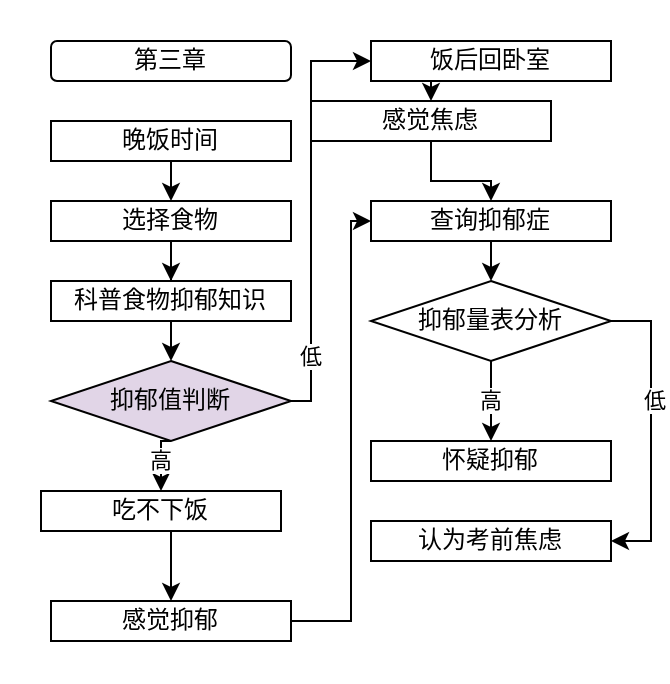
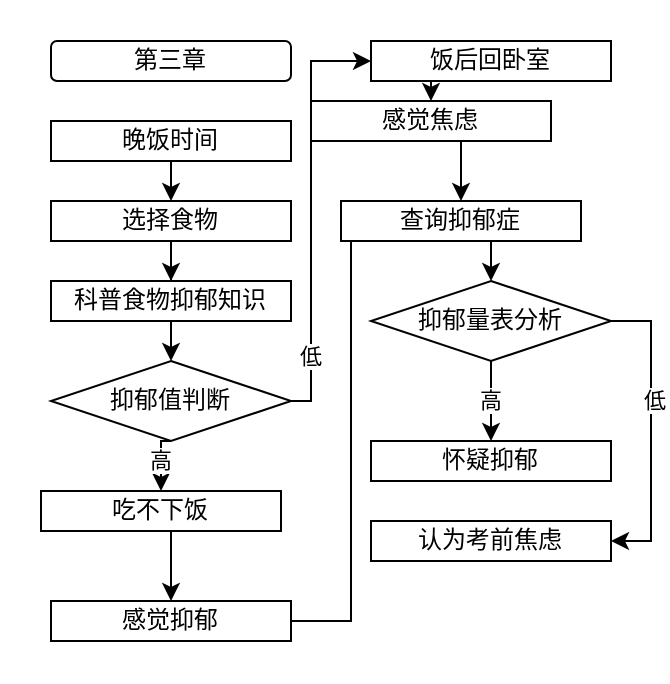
node "查询抑郁症": moved (491, 221) -> (461, 221)
node "抑郁值判断": fillcolor #e1d5e7 -> #ffffff
